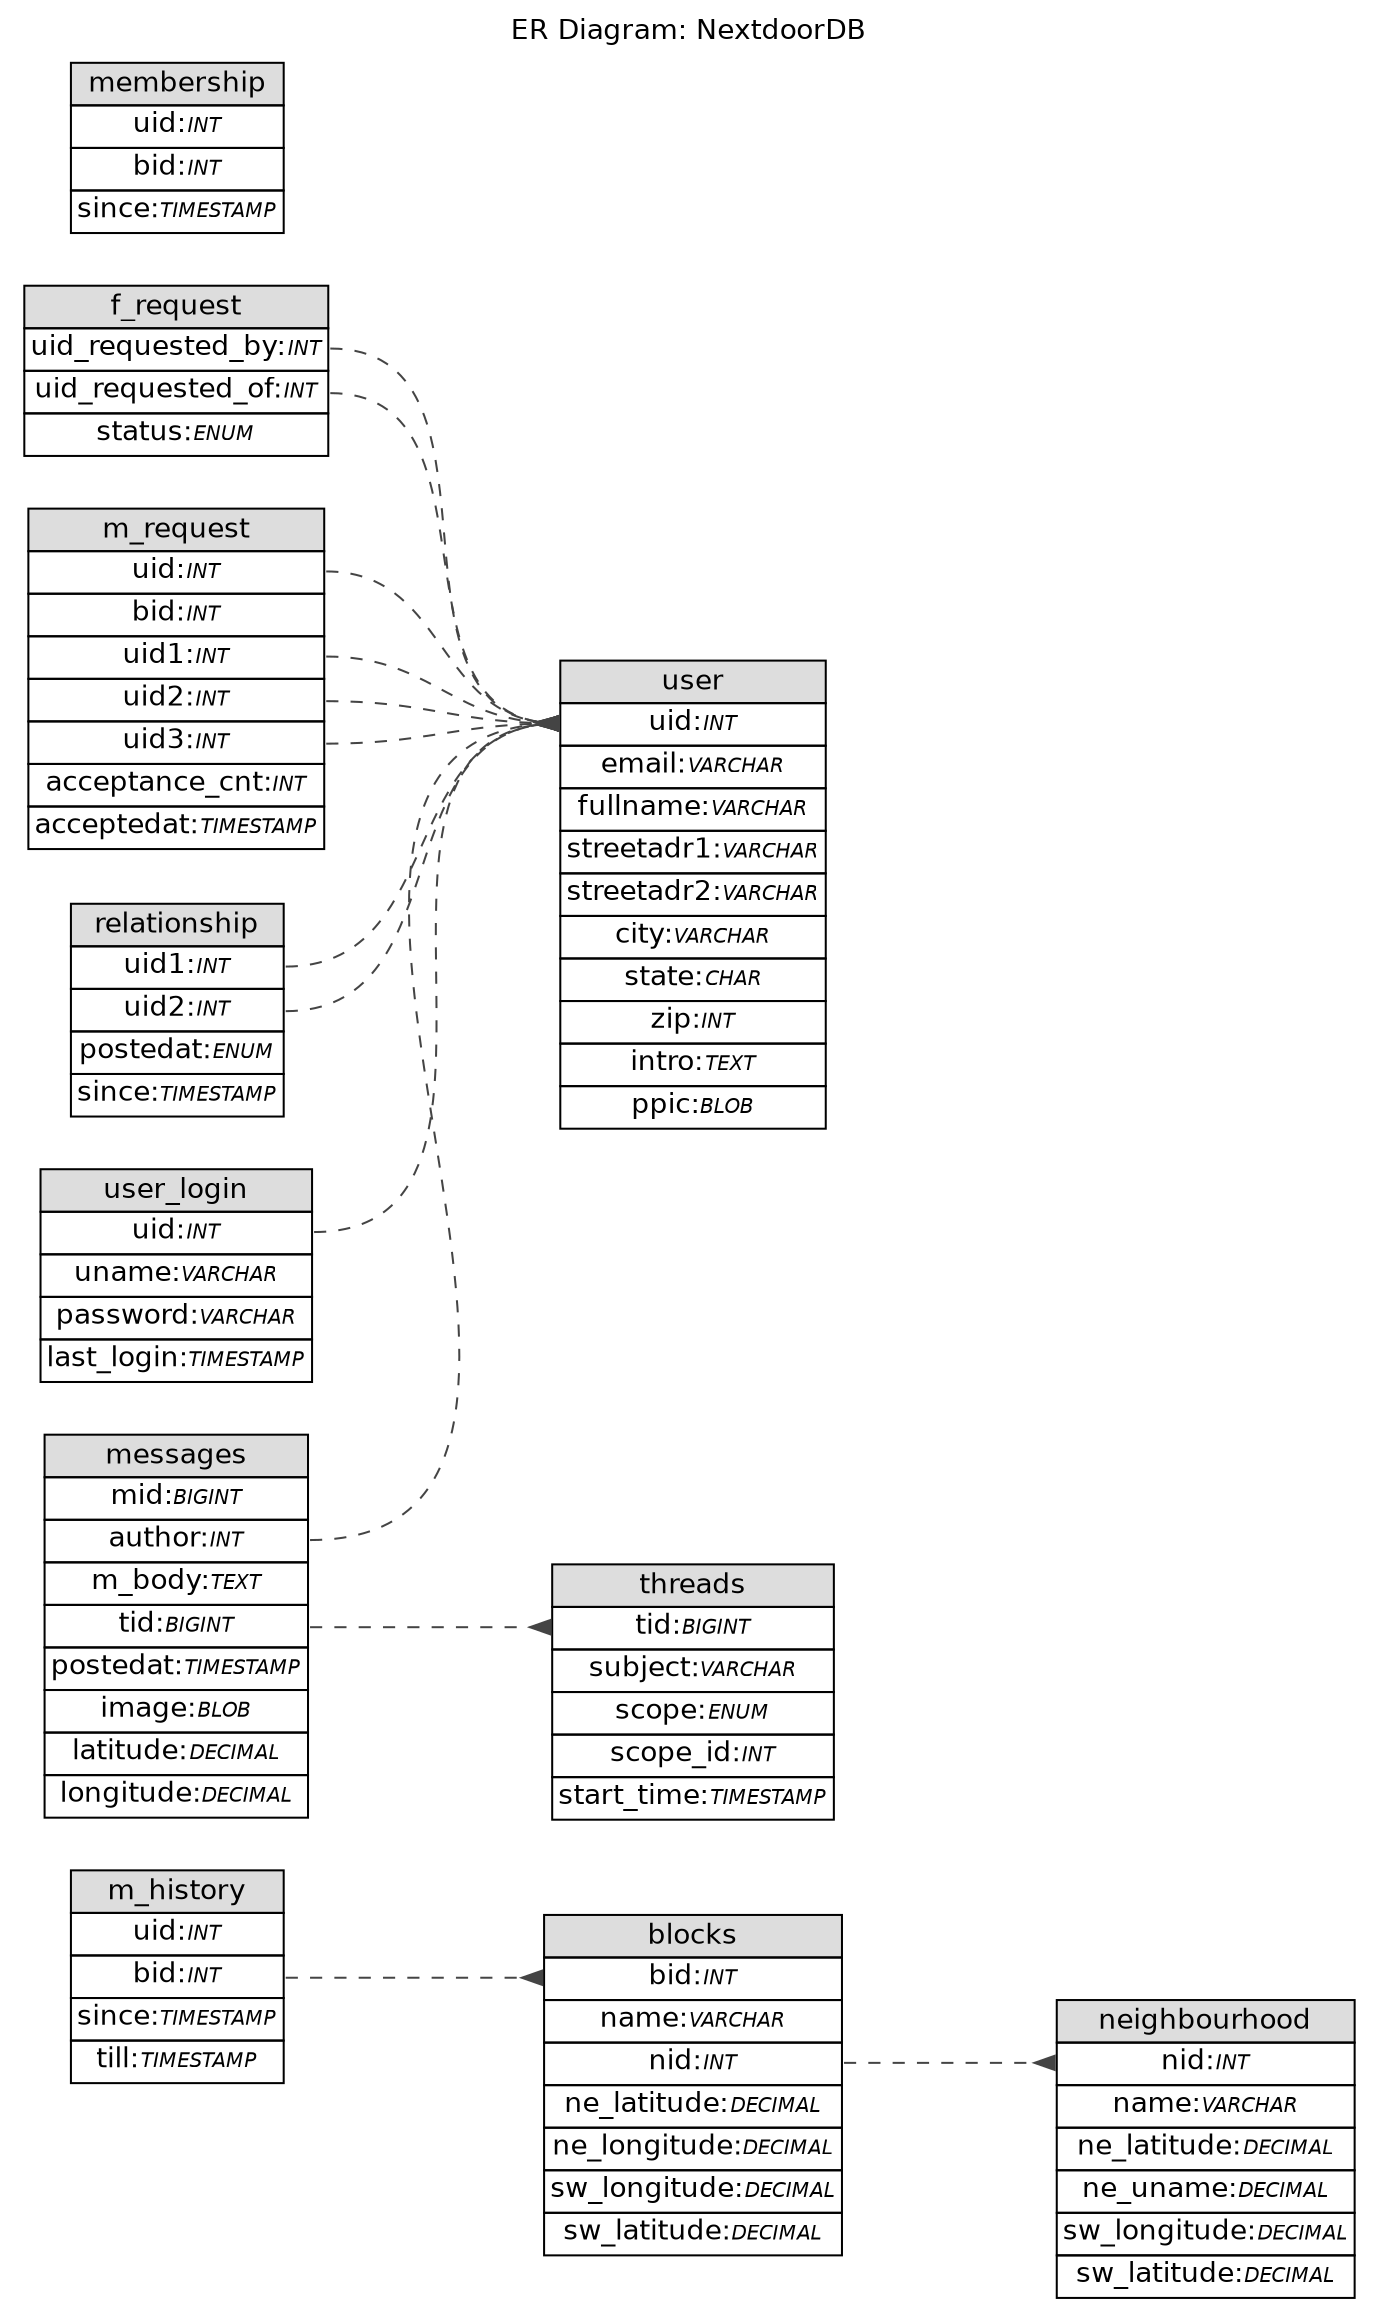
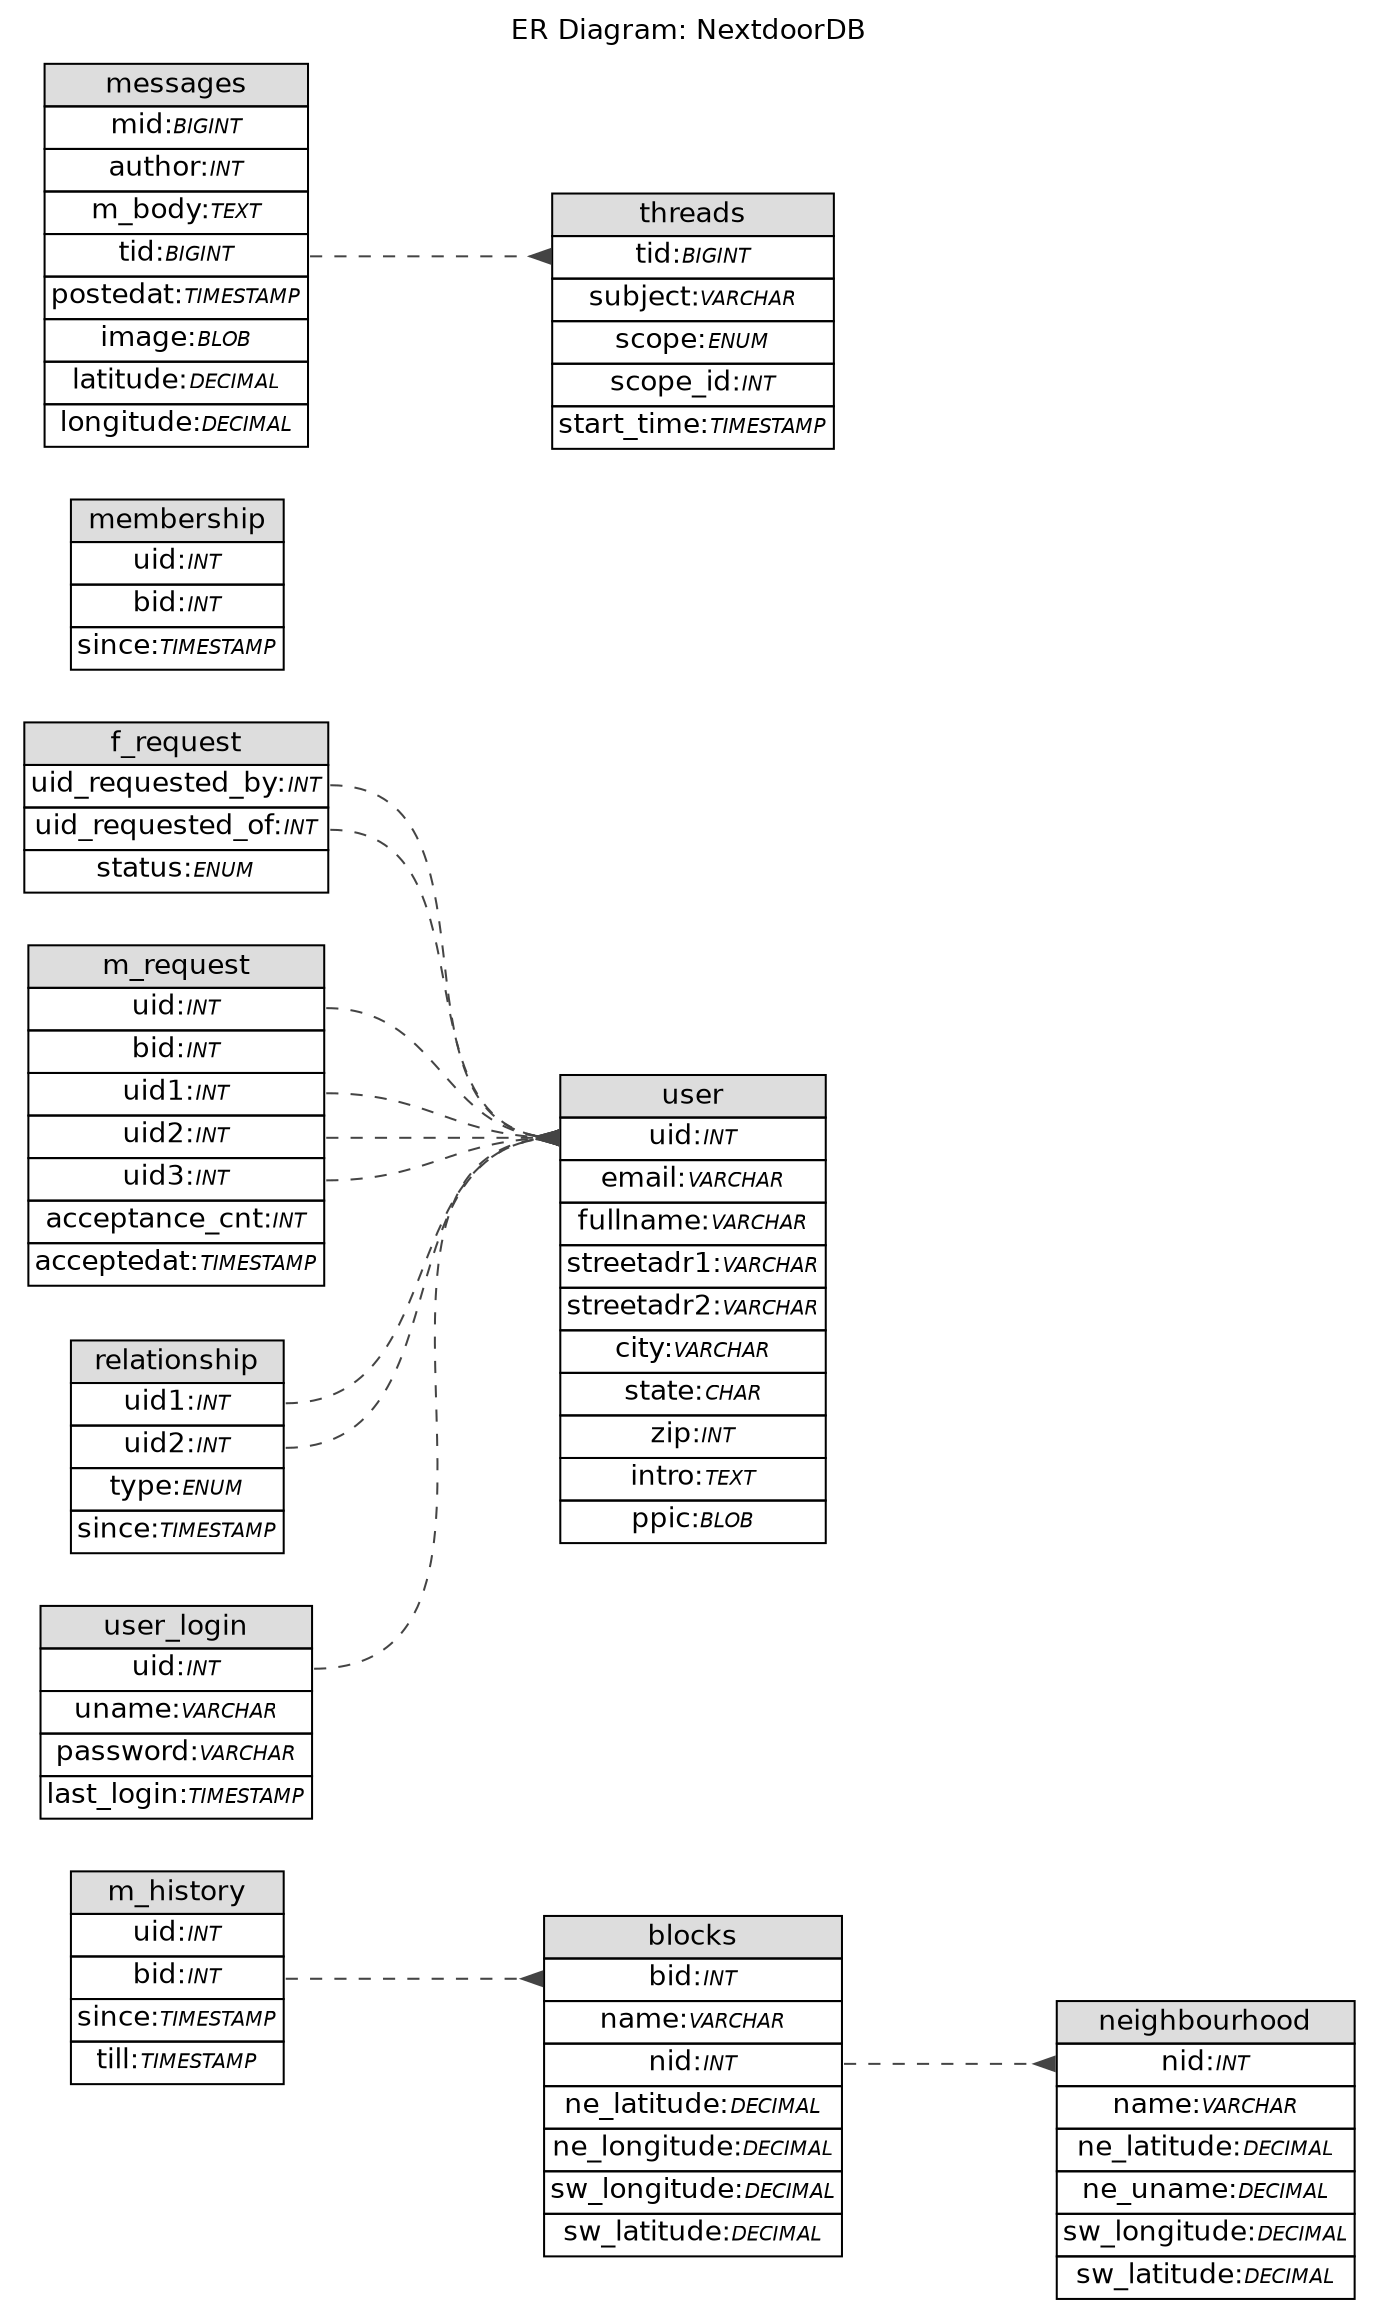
node "relationship": text "postedat:" -> "type:"
edge "messages" -> "user": removed
